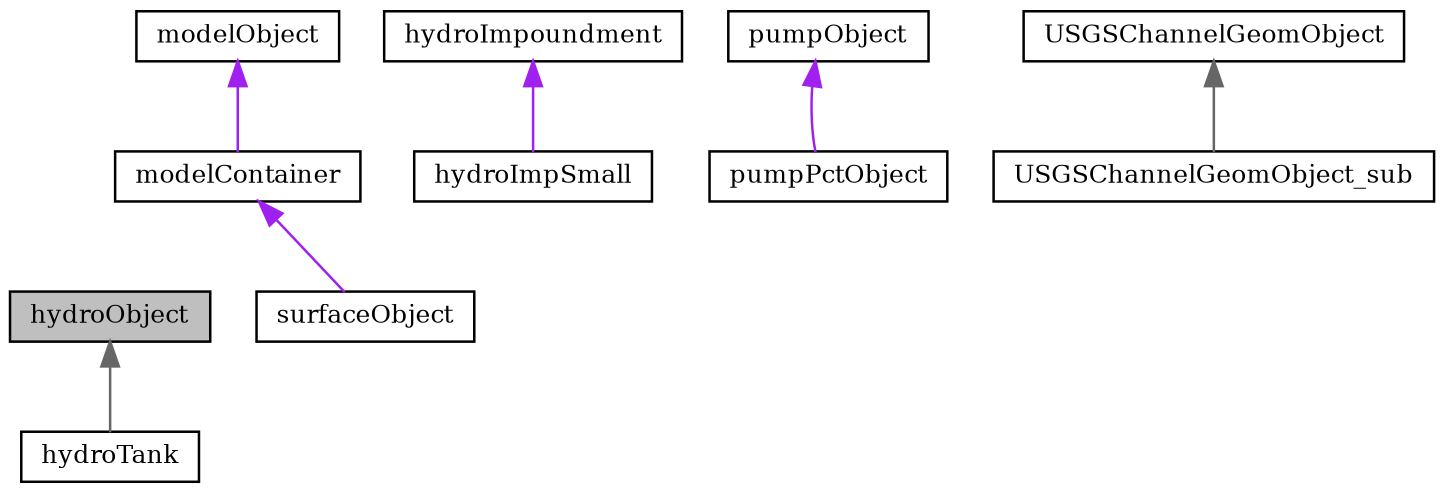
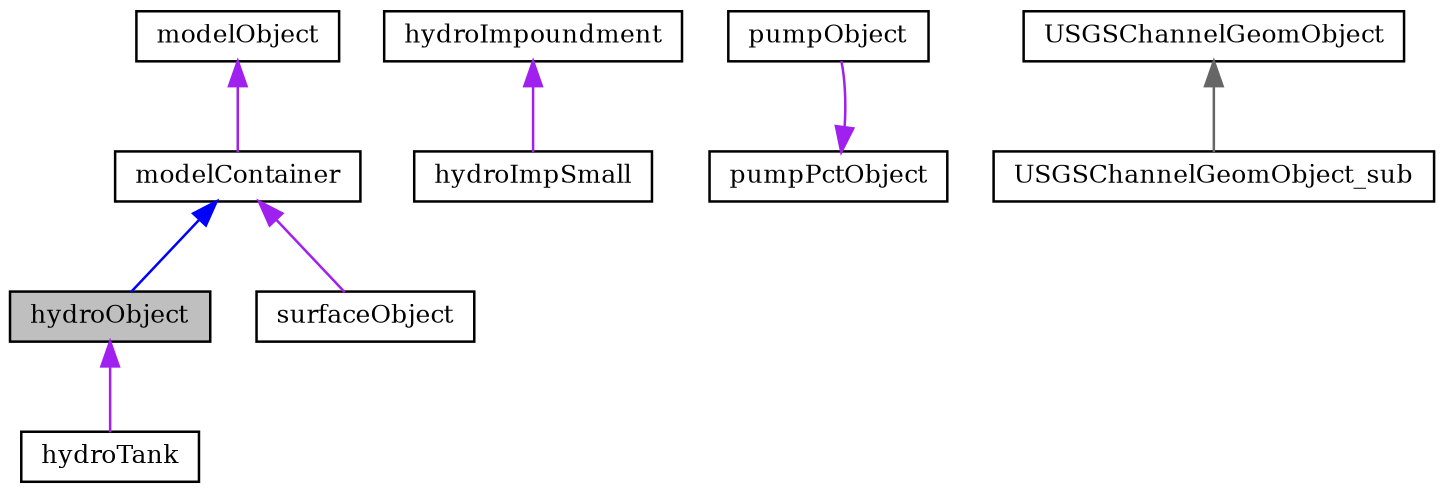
edge "pumpPctObject" -> "pumpObject": reversed
edge "hydroObject" -> "modelContainer": added
edge "hydroTank" -> "hydroObject": color gray40 -> purple
